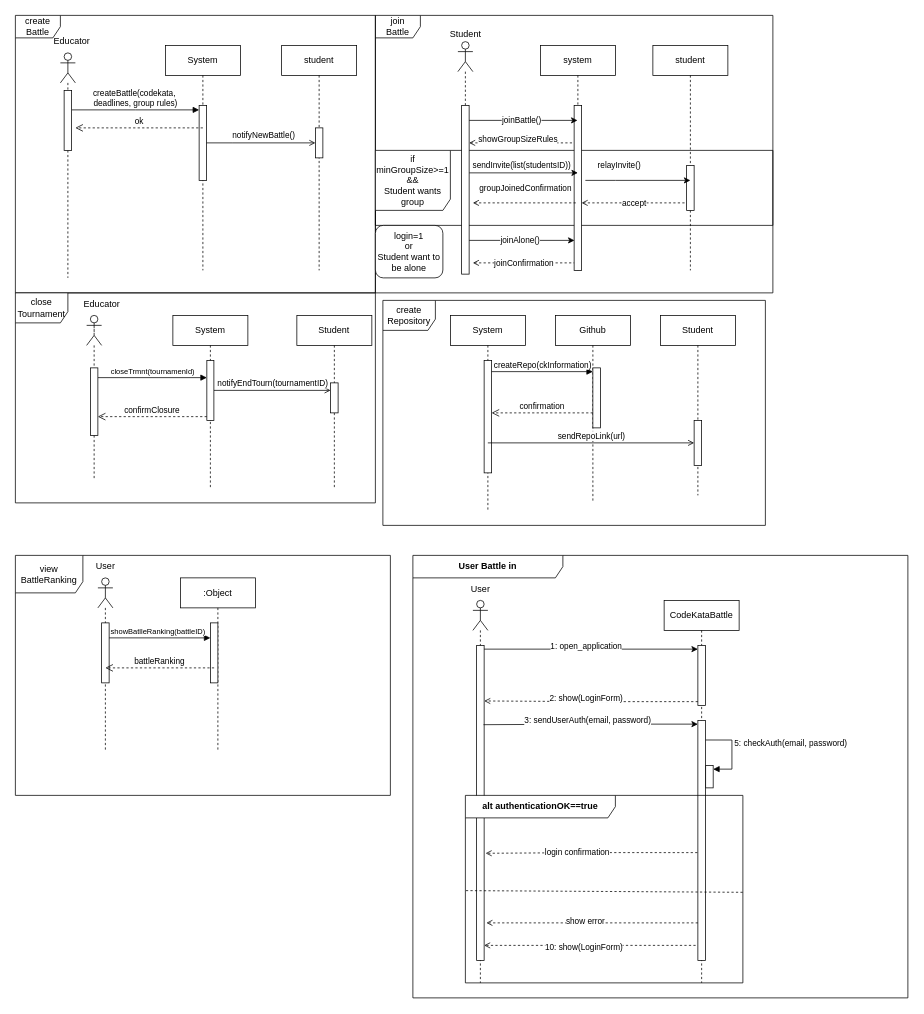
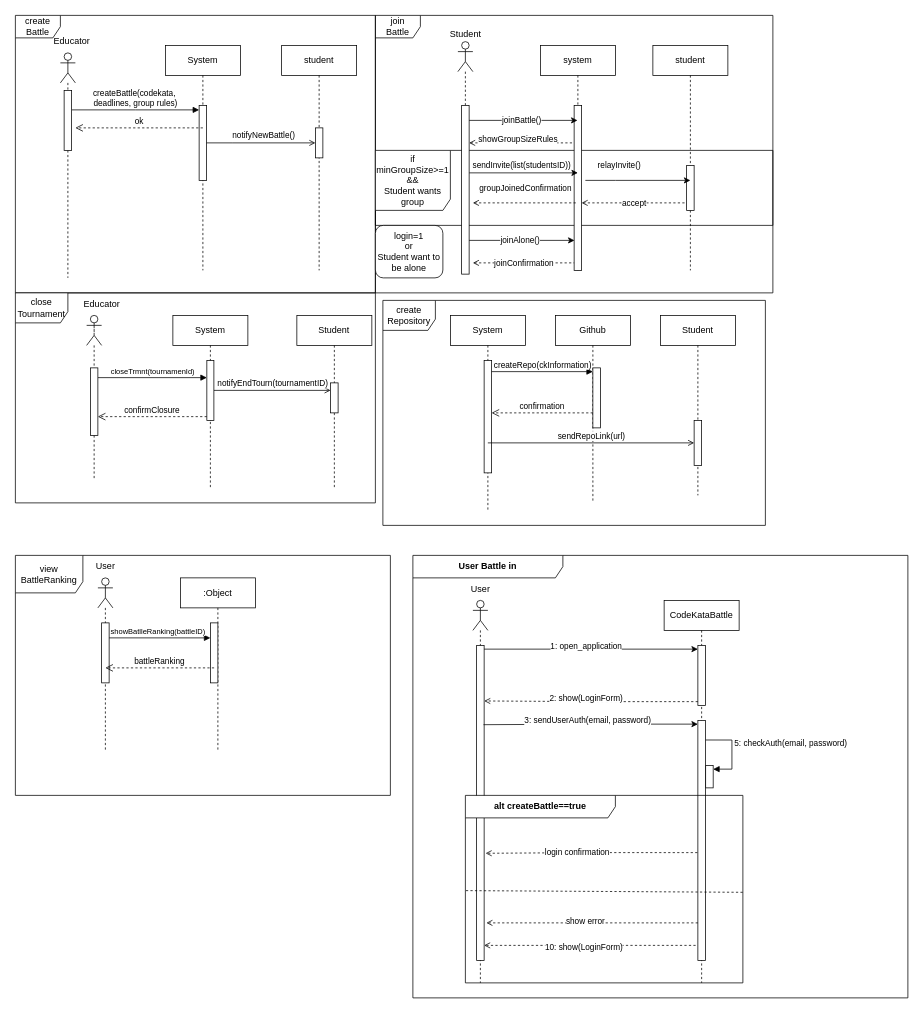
node "alt authenticationOK==true": label "alt authenticationOK==true" -> "alt createBattle==true"
